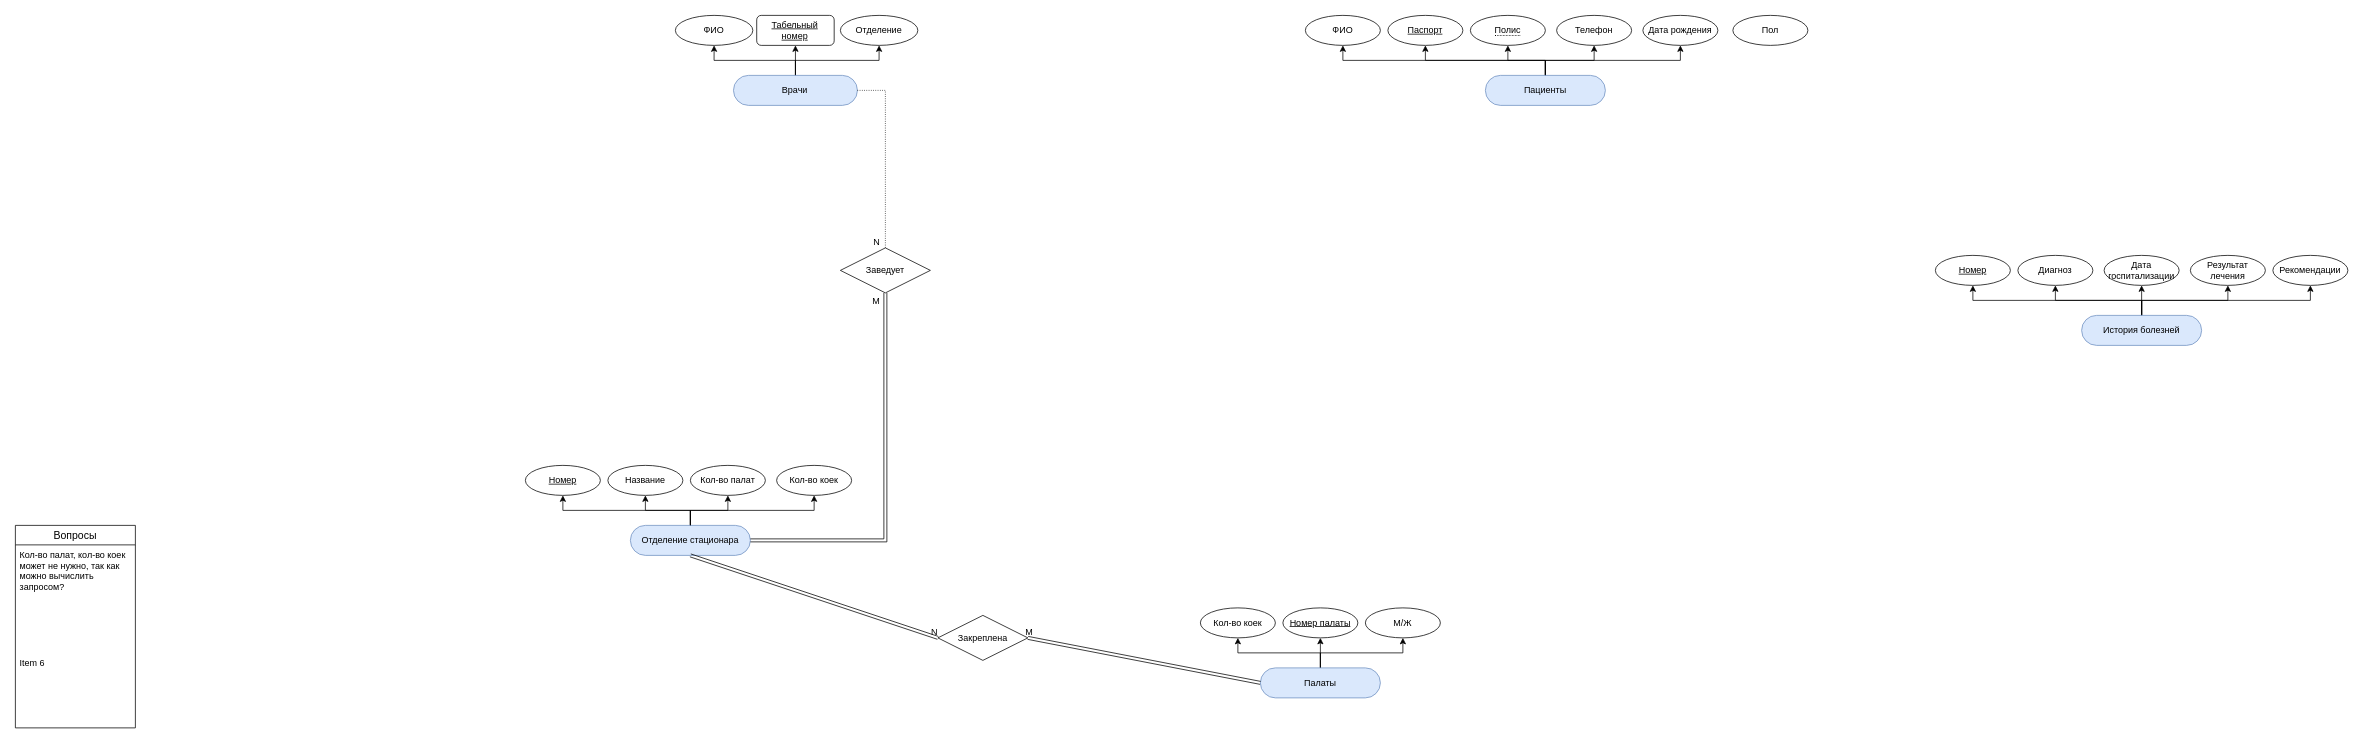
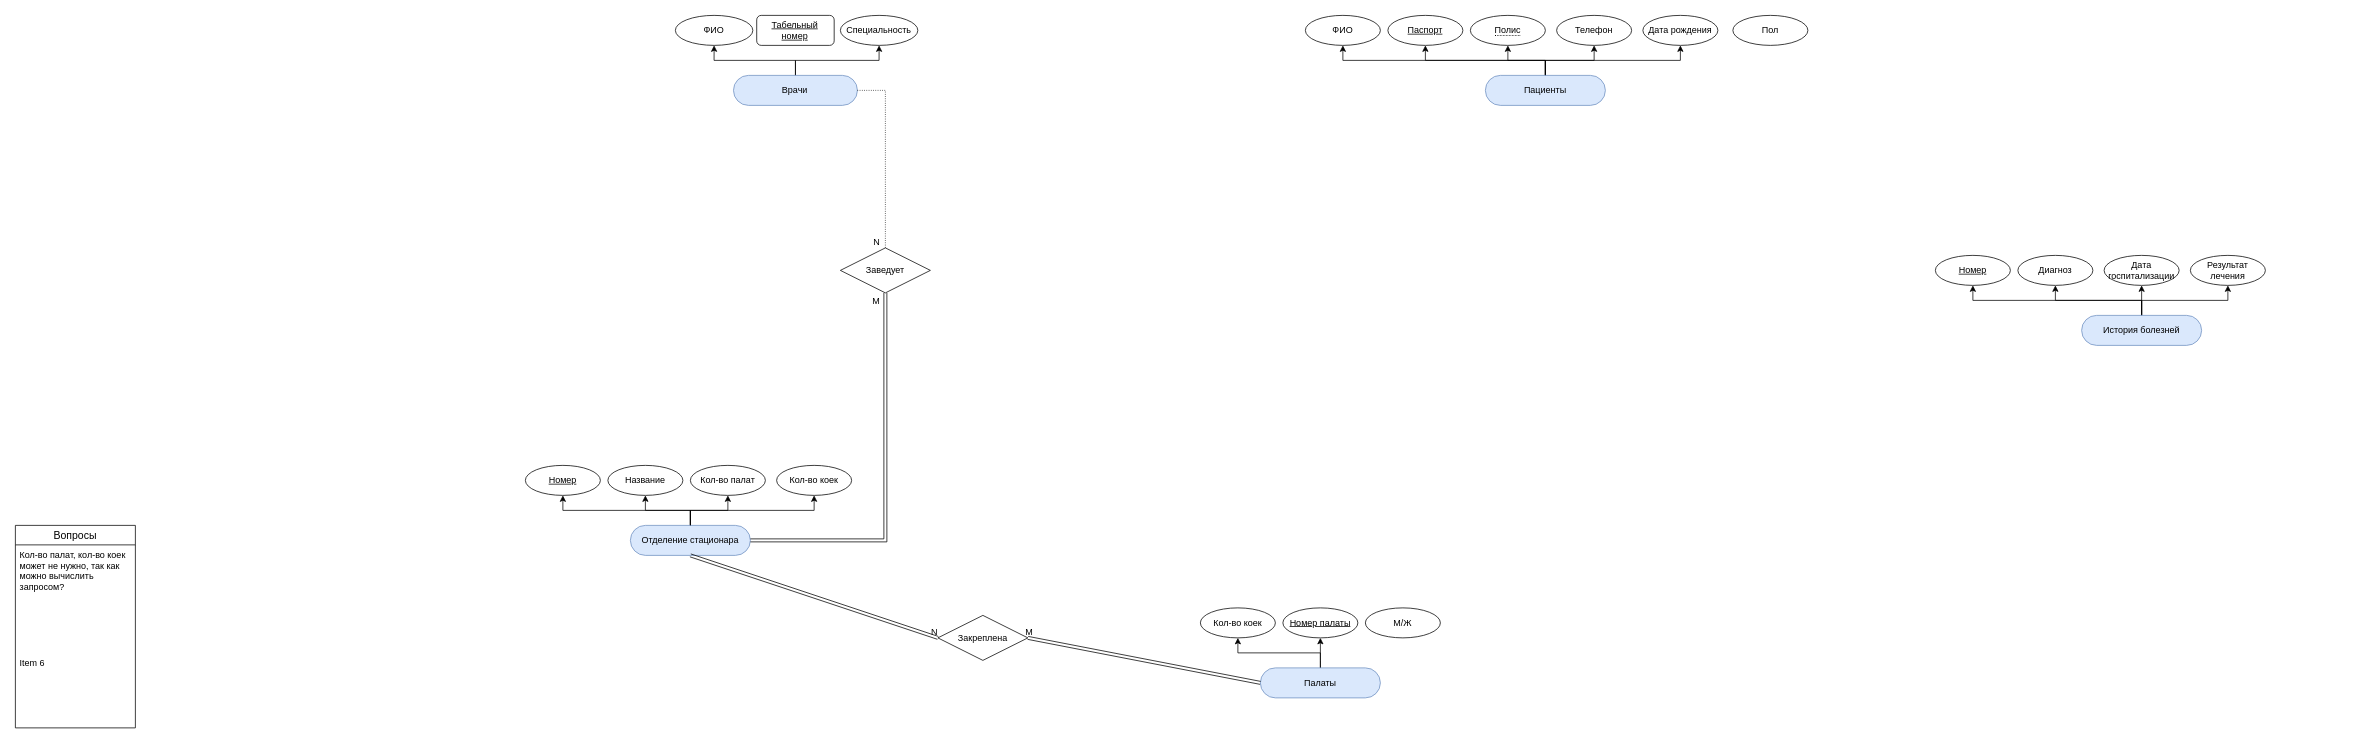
node "Отделение": label "Отделение" -> "Специальность"
edge "Врачи" -> "Табельный номер": removed
node "Рекомендации": removed
edge "История болезней" -> "Рекомендации": removed
edge "Палаты" -> "М/Ж": removed
